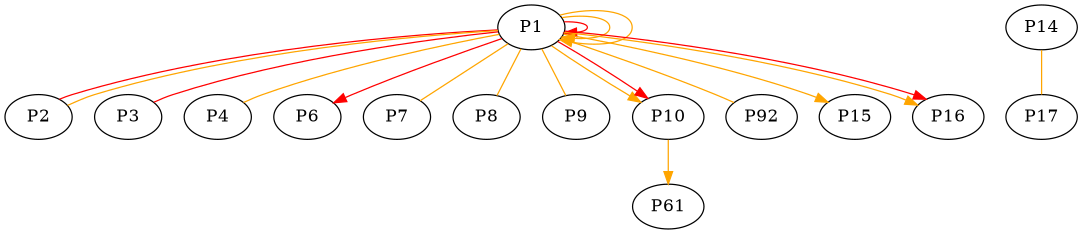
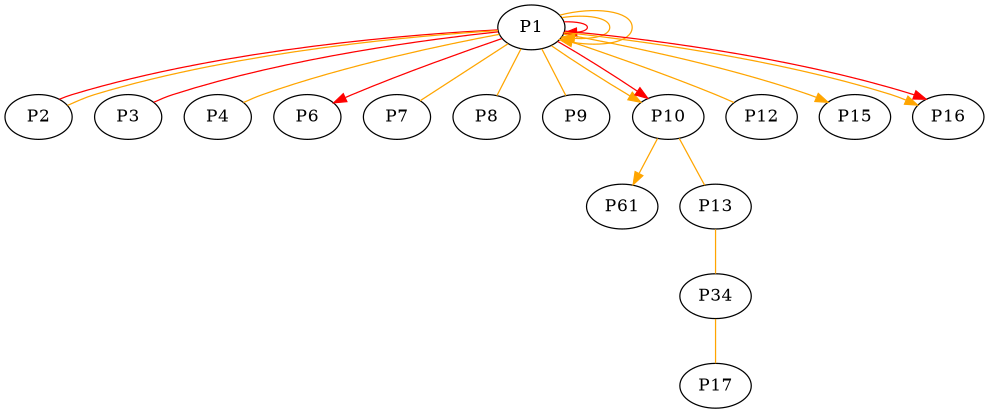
node "P14": label "P14" -> "P34"
node "P92": label "P92" -> "P12"
node "P13": added
